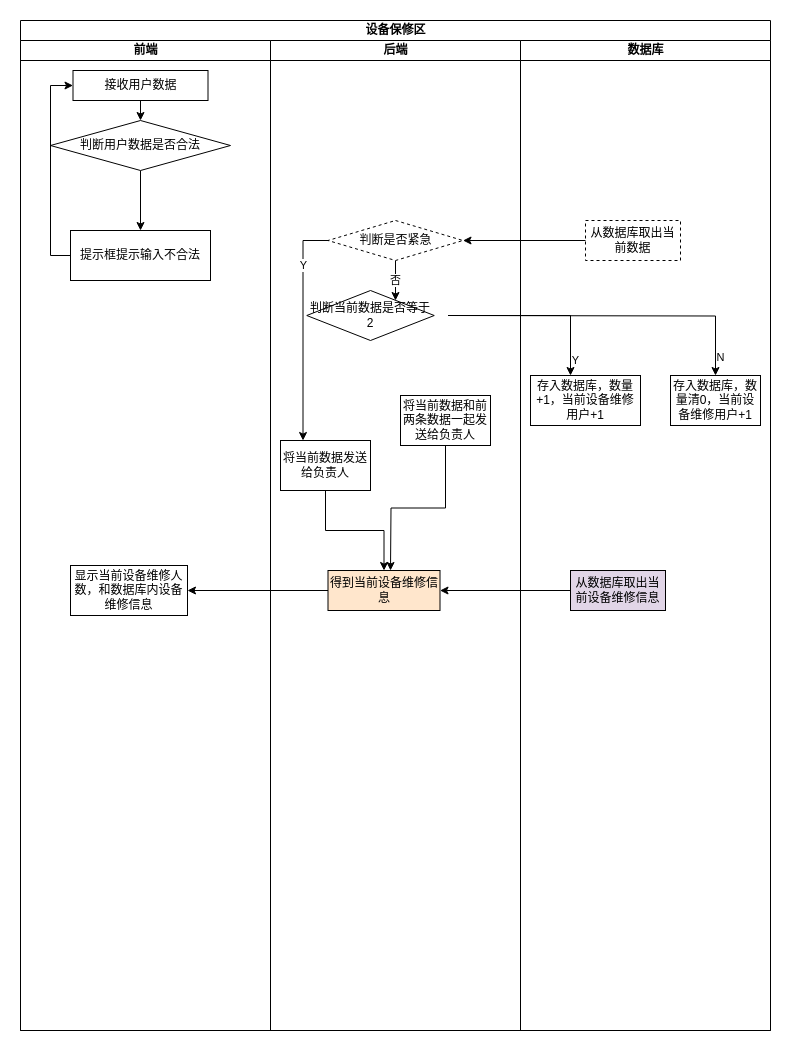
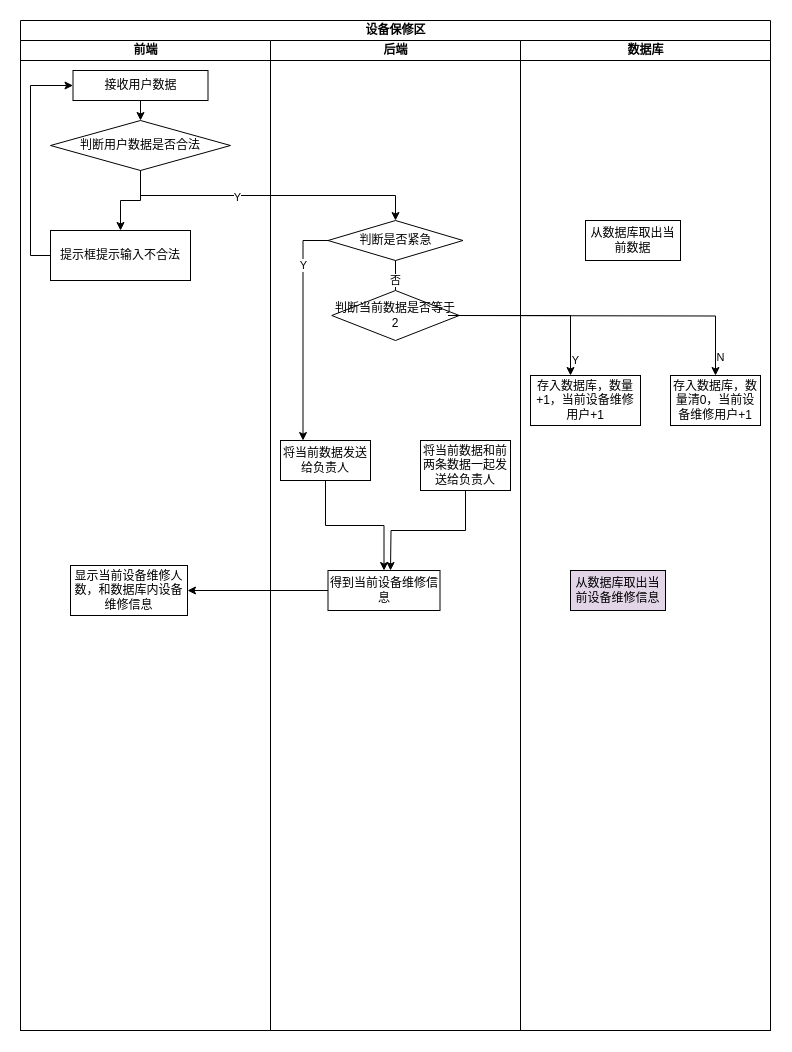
edge "判断用户数据是否合法" -> "判断是否紧急": added, label "Y"
node "判断是否紧急": style dashed -> solid
edge "从数据库取出当前数据" -> "判断是否紧急": removed
node "从数据库取出当前数据": style dashed -> solid
node "提示框提示输入不合法": moved (141, 256) -> (121, 256)
node "判断当前数据是否等于2": moved (371, 316) -> (396, 316)
node "将当前数据和前两条数据一起发送给负责人": moved (446, 421) -> (466, 466)
node "将当前数据发送给负责人": size 90x50 -> 90x40
node "得到当前设备维修信息": fillcolor #ffe6cc -> #ffffff
edge "从数据库取出当前设备维修信息" -> "得到当前设备维修信息": removed
